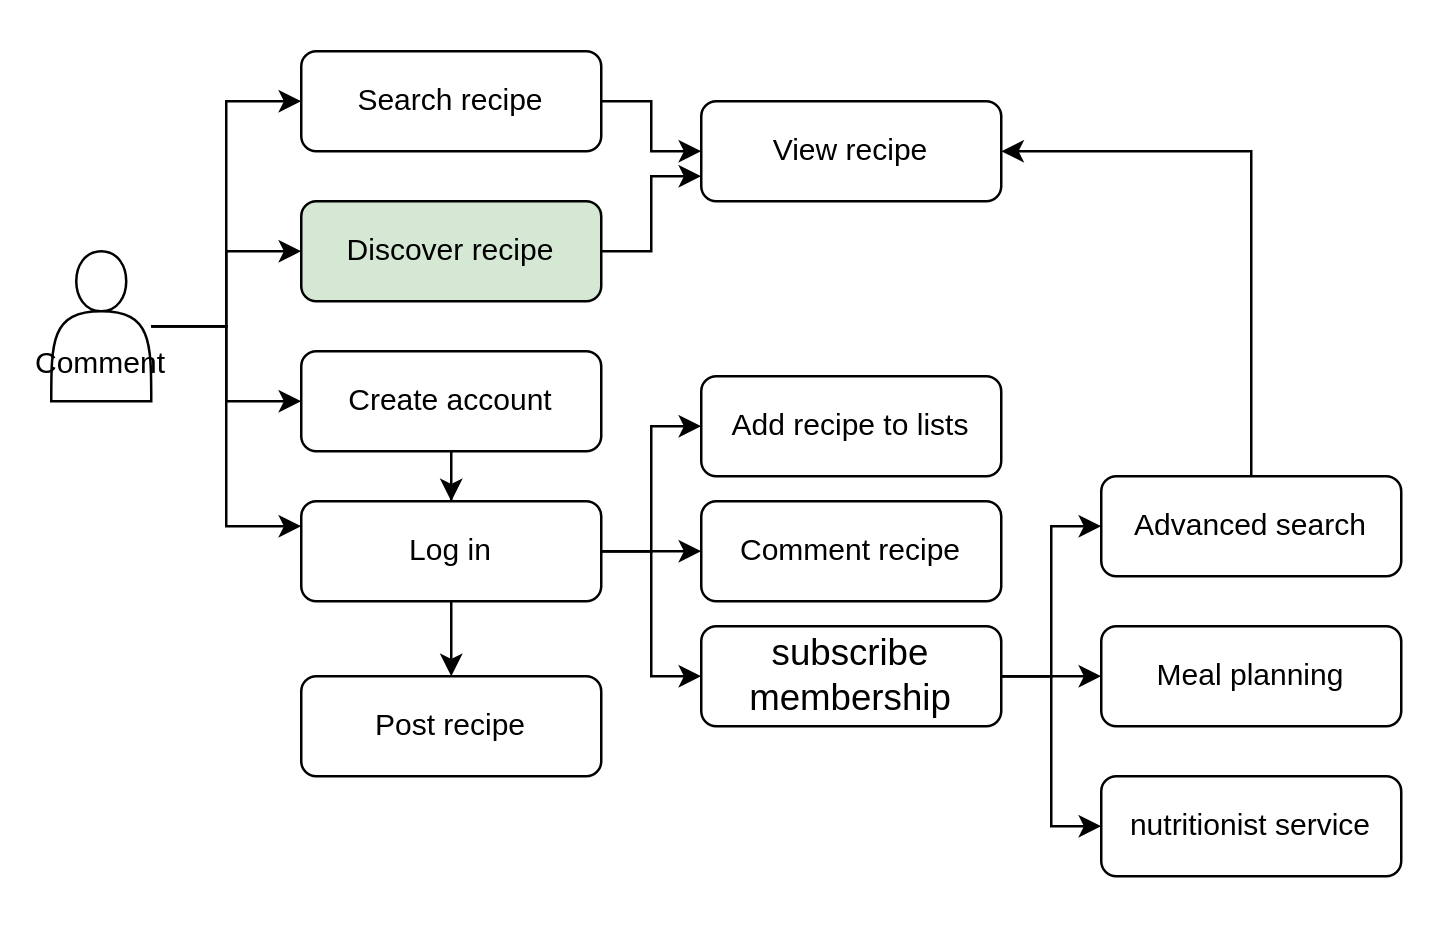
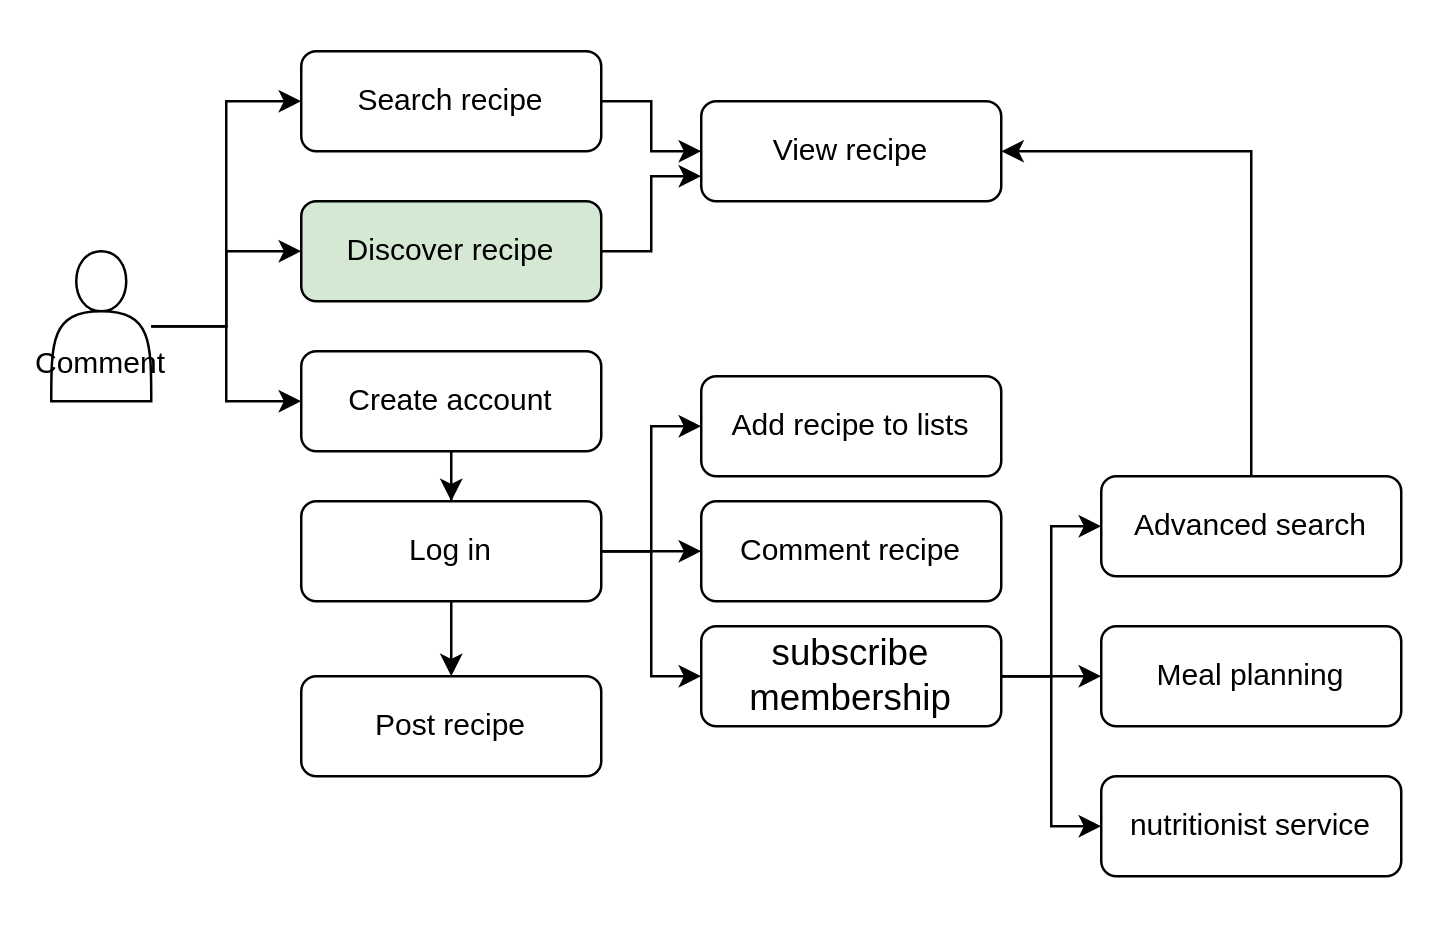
edge "Comment" -> "Log in": removed
